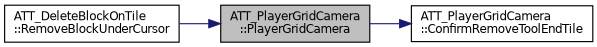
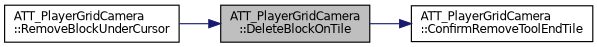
node "ATT_DeleteBlockOnTile ::RemoveBlockUnderCursor": label "ATT_DeleteBlockOnTile ::RemoveBlockUnderCursor" -> "ATT_PlayerGridCamera ::RemoveBlockUnderCursor"
node "ATT_PlayerGridCamera ::PlayerGridCamera": label "ATT_PlayerGridCamera ::PlayerGridCamera" -> "ATT_PlayerGridCamera ::DeleteBlockOnTile"
